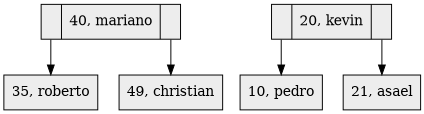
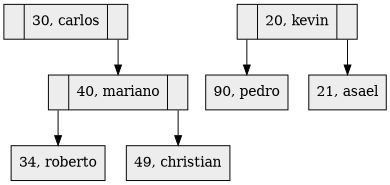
node "30, carlos": added
node "35, roberto": label "35, roberto" -> "34, roberto"
node "10, pedro": label "10, pedro" -> "90, pedro"
